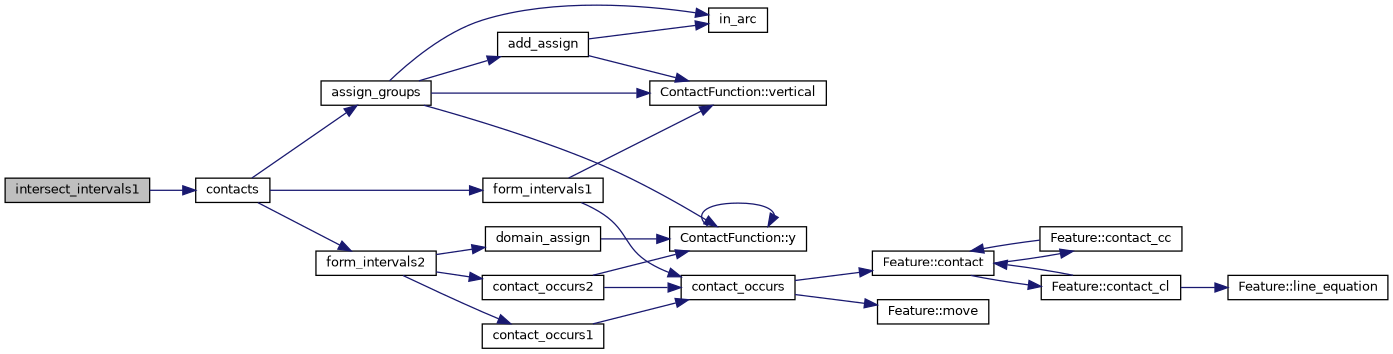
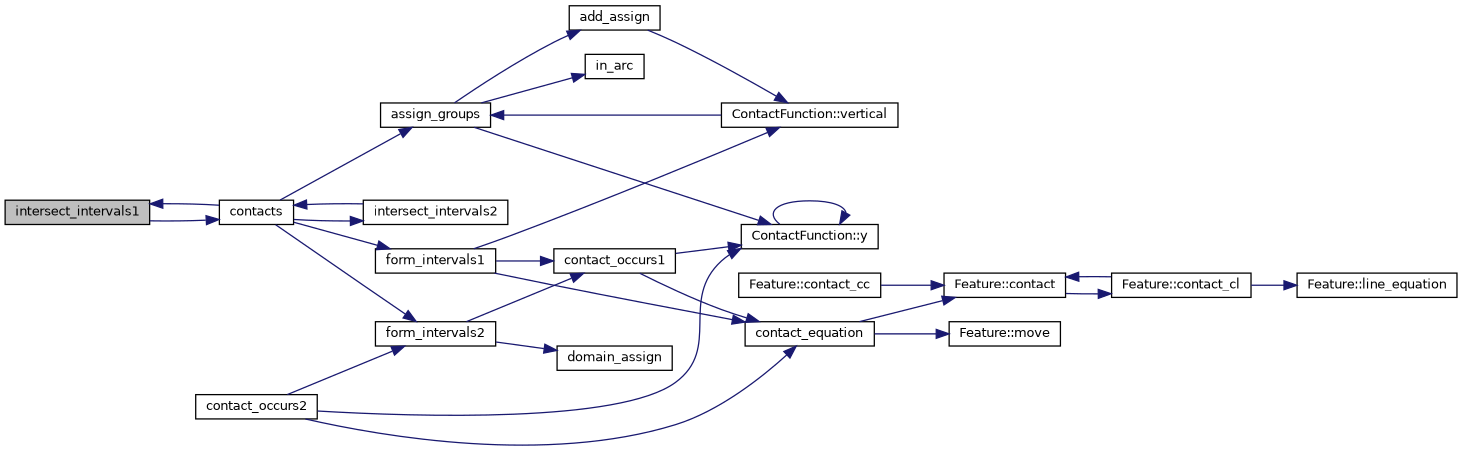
edge "add_assign" -> "in_arc": removed
edge "assign_groups" -> "ContactFunction::vertical": reversed
edge "contacts" -> "intersect_intervals1": added
node "intersect_intervals2": added
edge "domain_assign" -> "ContactFunction::y": now "contact_occurs1" -> "ContactFunction::y"
edge "Feature::contact" -> "Feature::contact_cc": removed
edge "form_intervals1" -> "contact_occurs1": added
edge "form_intervals2" -> "contact_occurs2": reversed
node "contact_occurs": label "contact_occurs" -> "contact_equation"
